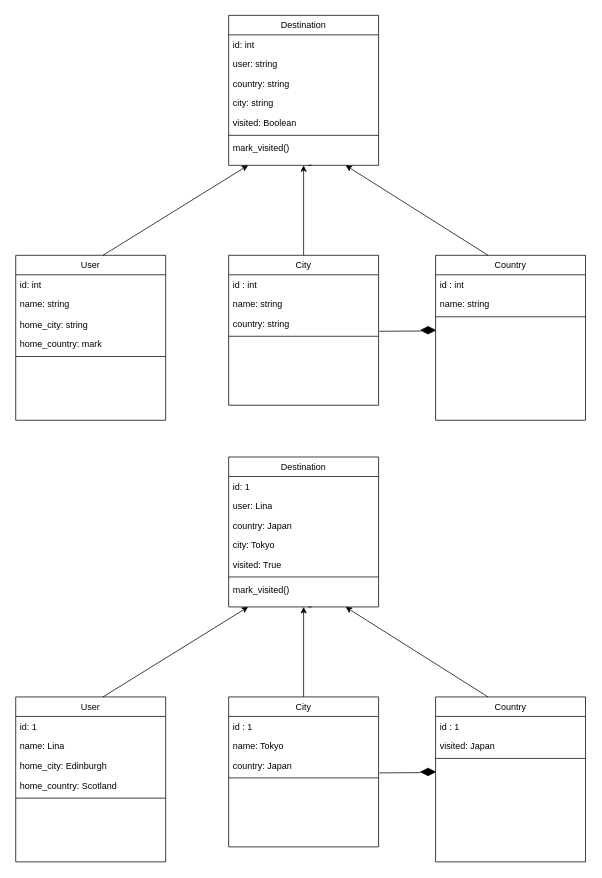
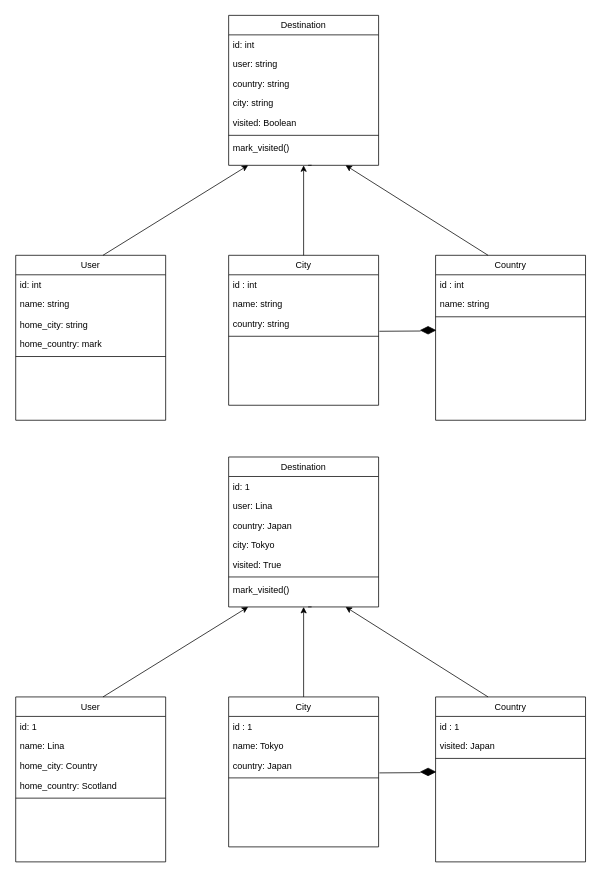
node "home_city: Edinburgh": label "home_city: Edinburgh" -> "home_city: Country"
